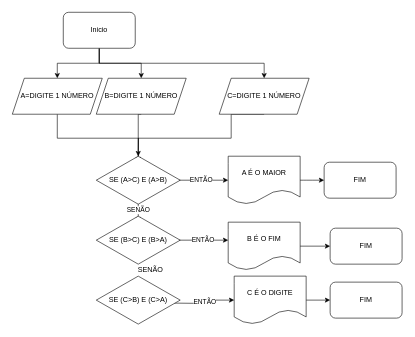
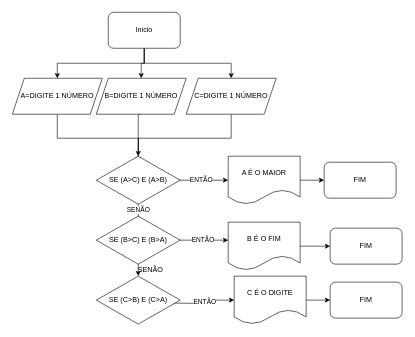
node "Inicio": moved (99, 30) -> (144, 30)
node "C=DIGITE 1 NÚMERO": moved (264, 96) -> (231, 96)
edge "SE (B>C) E (B>A)" -> "SE (C>B) E (C>A)": added
